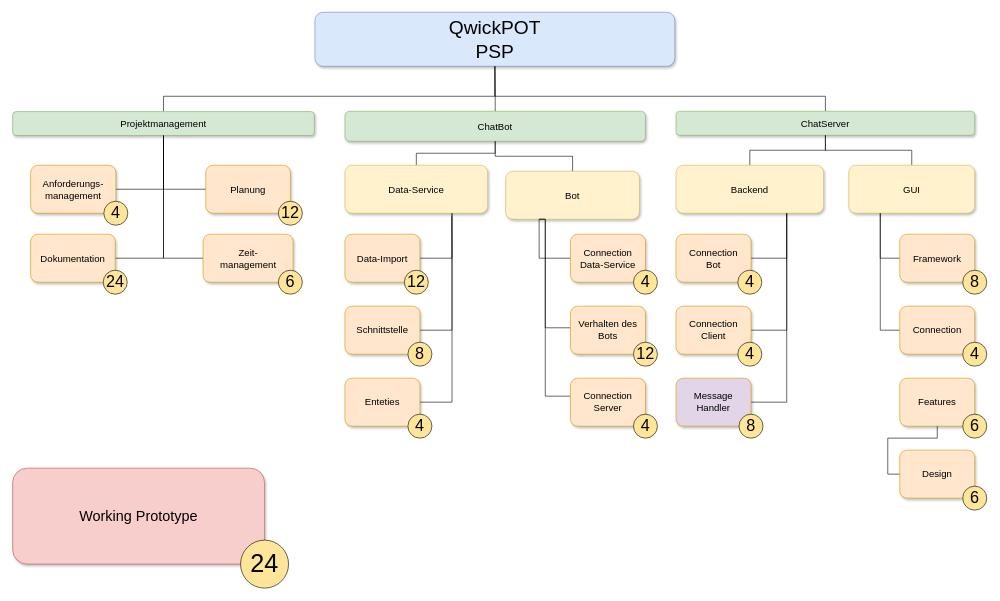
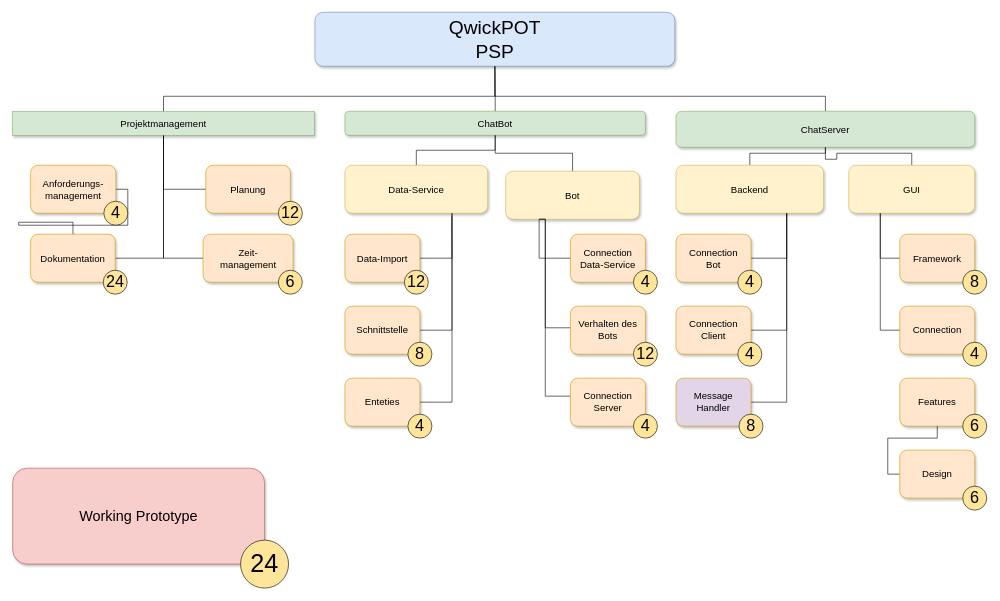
node "ChatServer": size 299x24 -> 299x36
node "Projektmanagement": shape rounded rectangle -> rectangle
node "ChatBot": size 301x30 -> 301x24
edge "Projektmanagement" -- "Anforderungs- management": now "Dokumentation" -- "Anforderungs- management"
